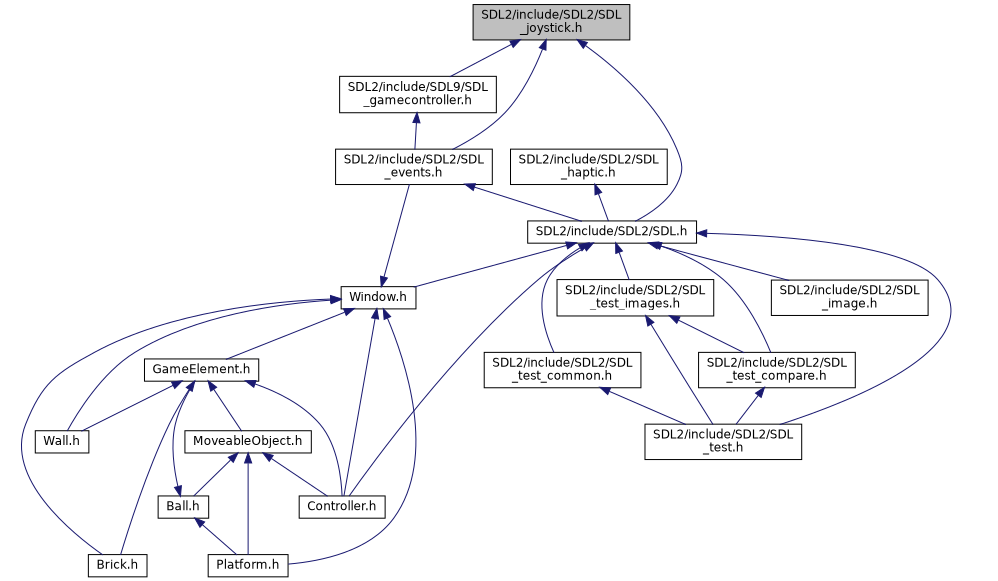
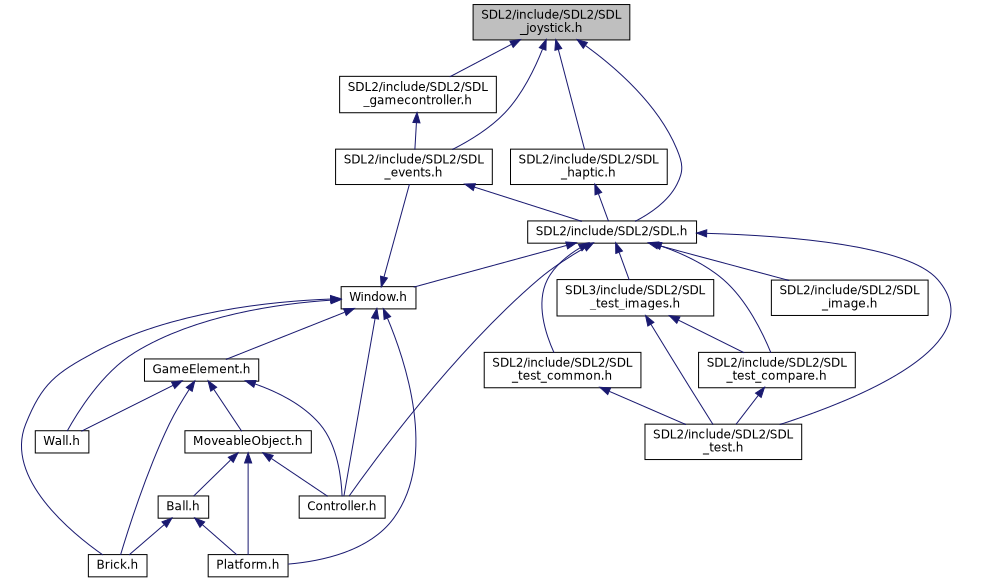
node "SDL2/include/SDL9/SDL _gamecontroller.h": label "SDL2/include/SDL9/SDL _gamecontroller.h" -> "SDL2/include/SDL2/SDL _gamecontroller.h"
edge "SDL2/include/SDL2/SDL _haptic.h" -> "SDL2/include/SDL2/SDL _joystick.h": added
node "SDL2/include/SDL2/SDL _test_images.h": label "SDL2/include/SDL2/SDL _test_images.h" -> "SDL3/include/SDL2/SDL _test_images.h"
edge "GameElement.h" -> "Ball.h": now "Brick.h" -> "Ball.h"
